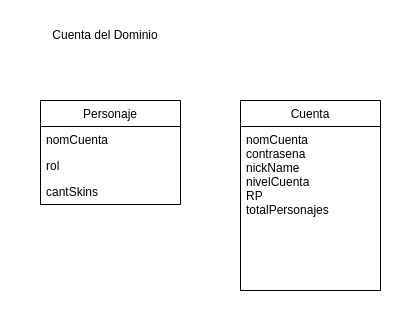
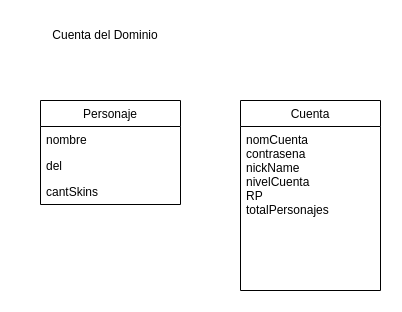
node "nomCuenta": label "nomCuenta" -> "nombre"
node "rol": label "rol" -> "del"
